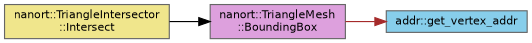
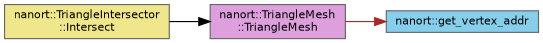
node "nanort::TriangleMesh ::BoundingBox": label "nanort::TriangleMesh ::BoundingBox" -> "nanort::TriangleMesh ::TriangleMesh"
node "addr::get_vertex_addr": label "addr::get_vertex_addr" -> "nanort::get_vertex_addr"
